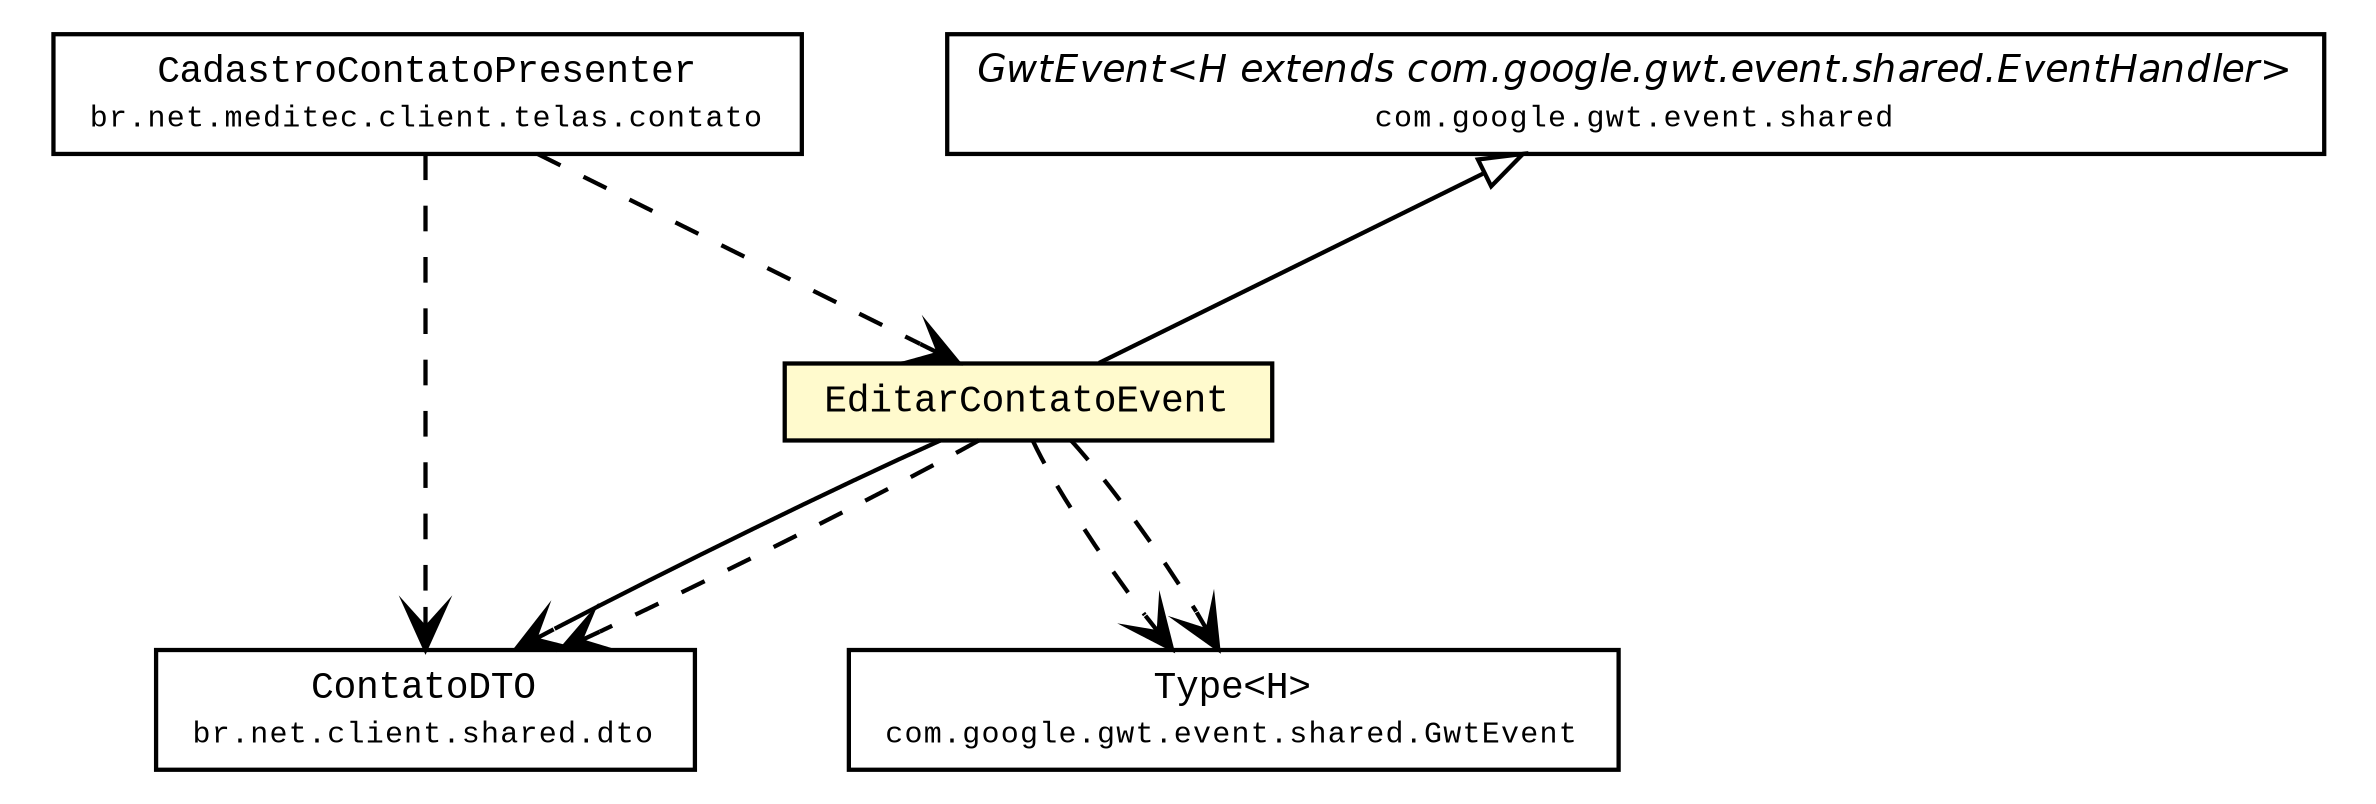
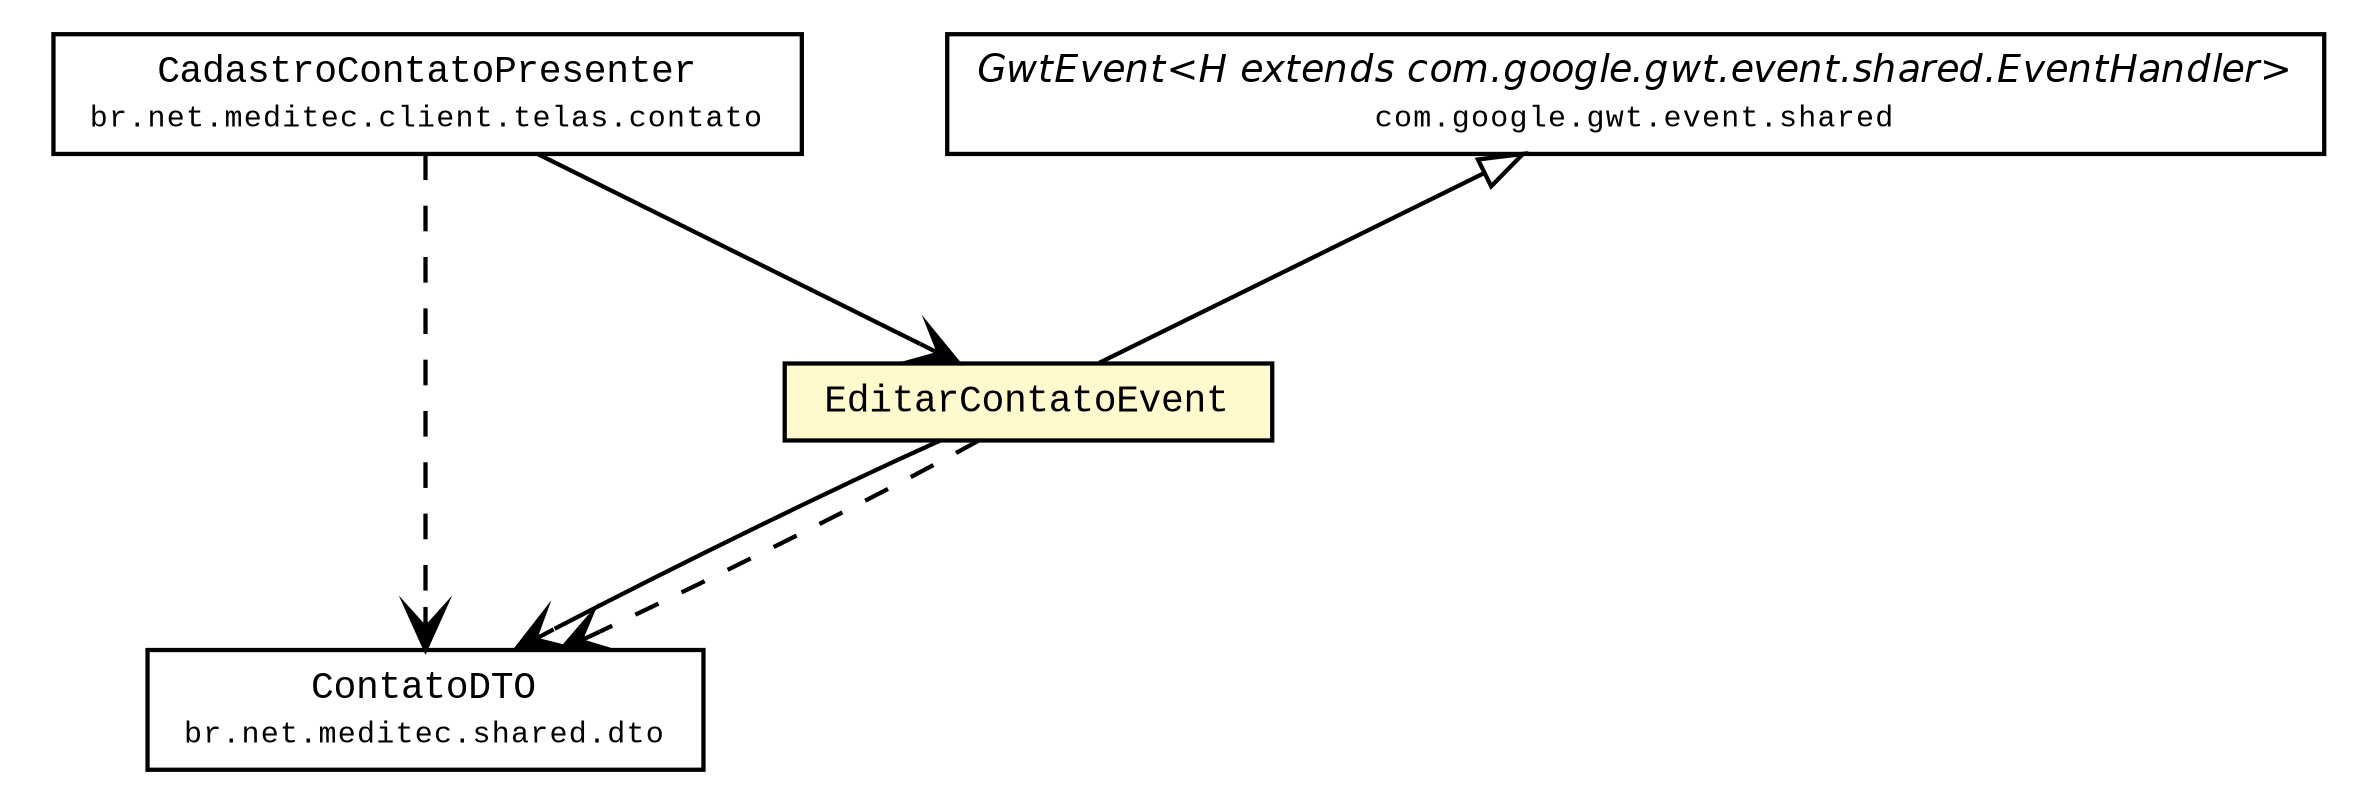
edge "CadastroContatoPresenter" -> "EditarContatoEvent": style dashed -> solid
node "Type<H>": removed
node "ContatoDTO": text "br.net.client.shared.dto" -> "br.net.meditec.shared.dto"
